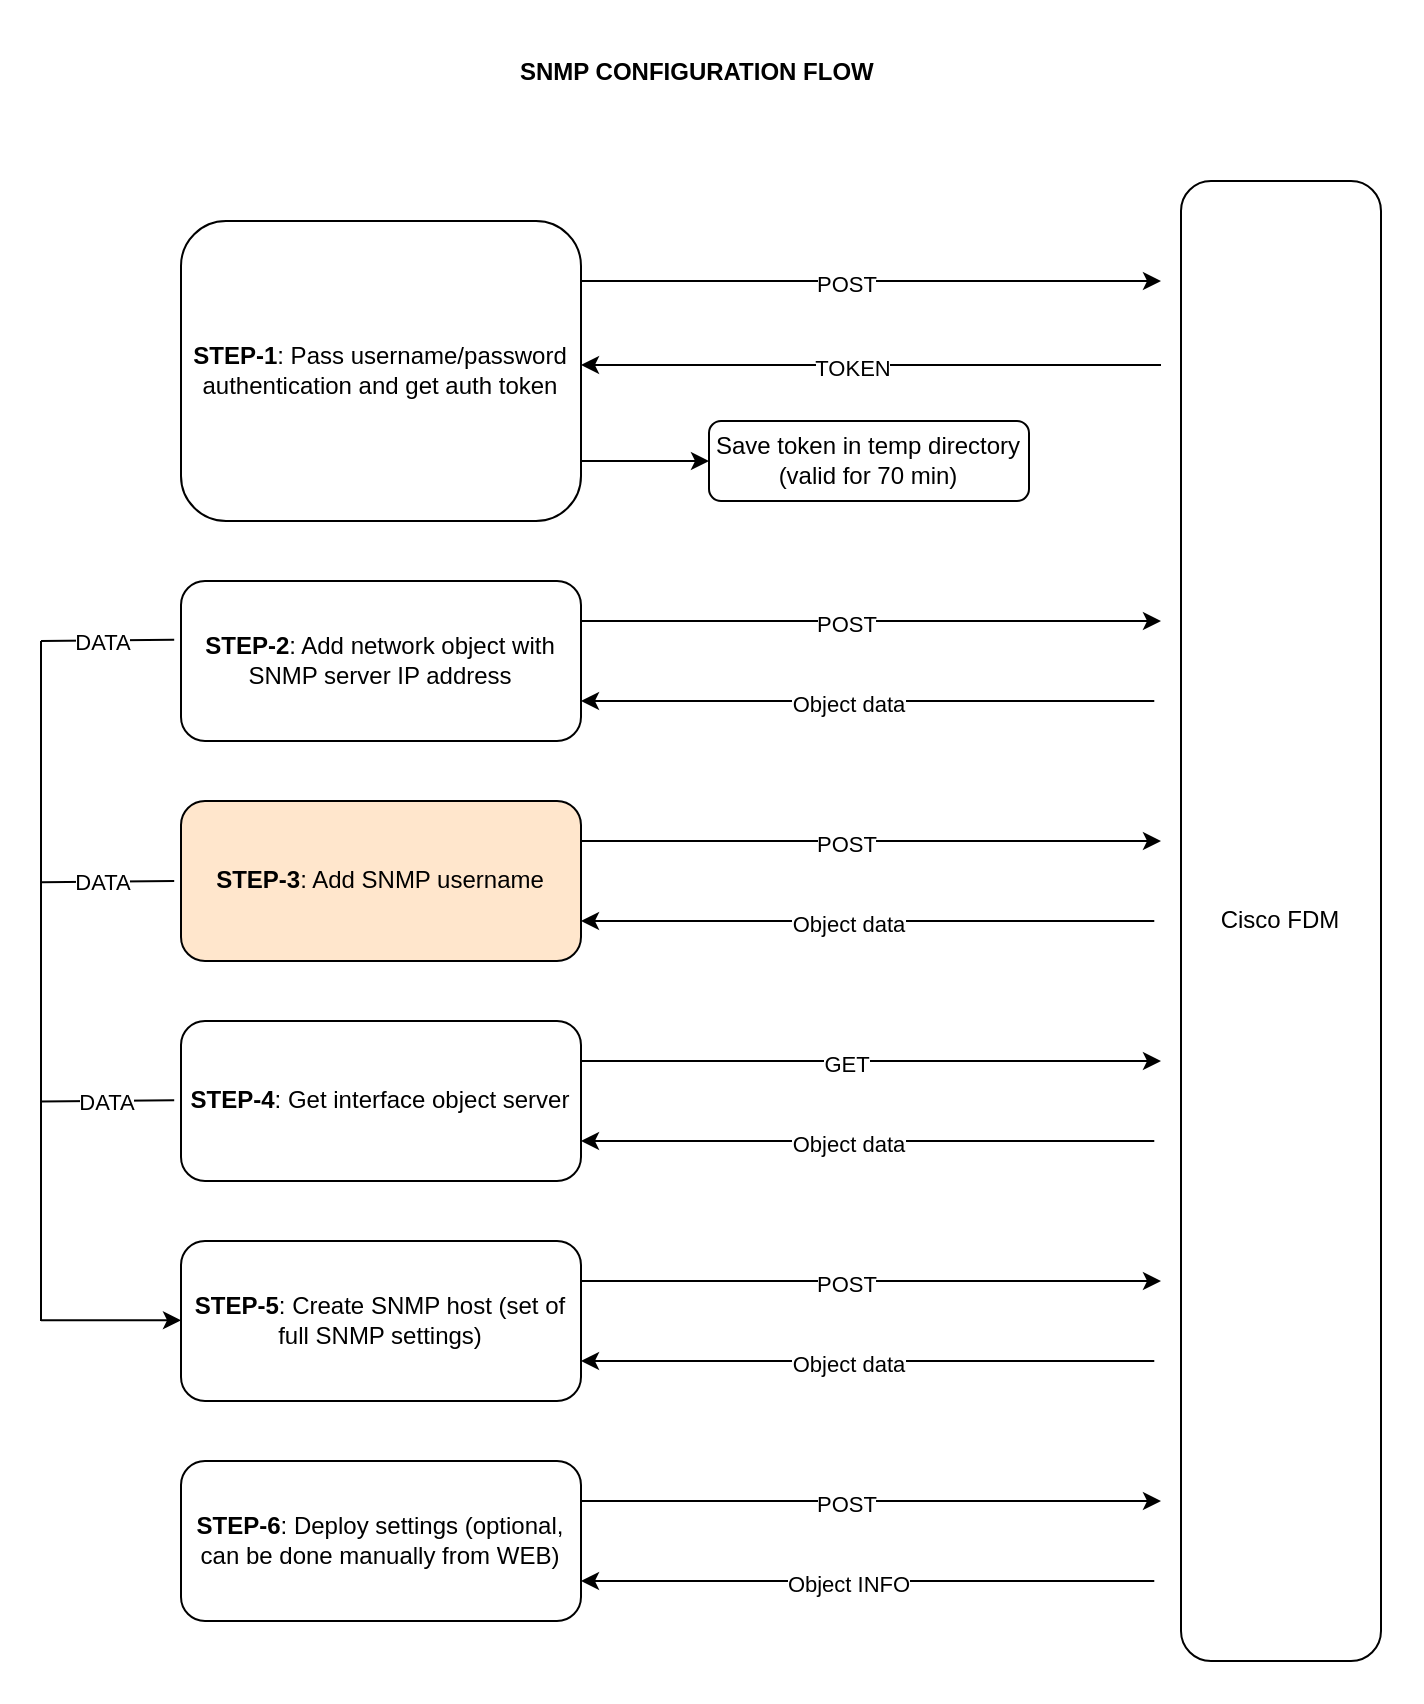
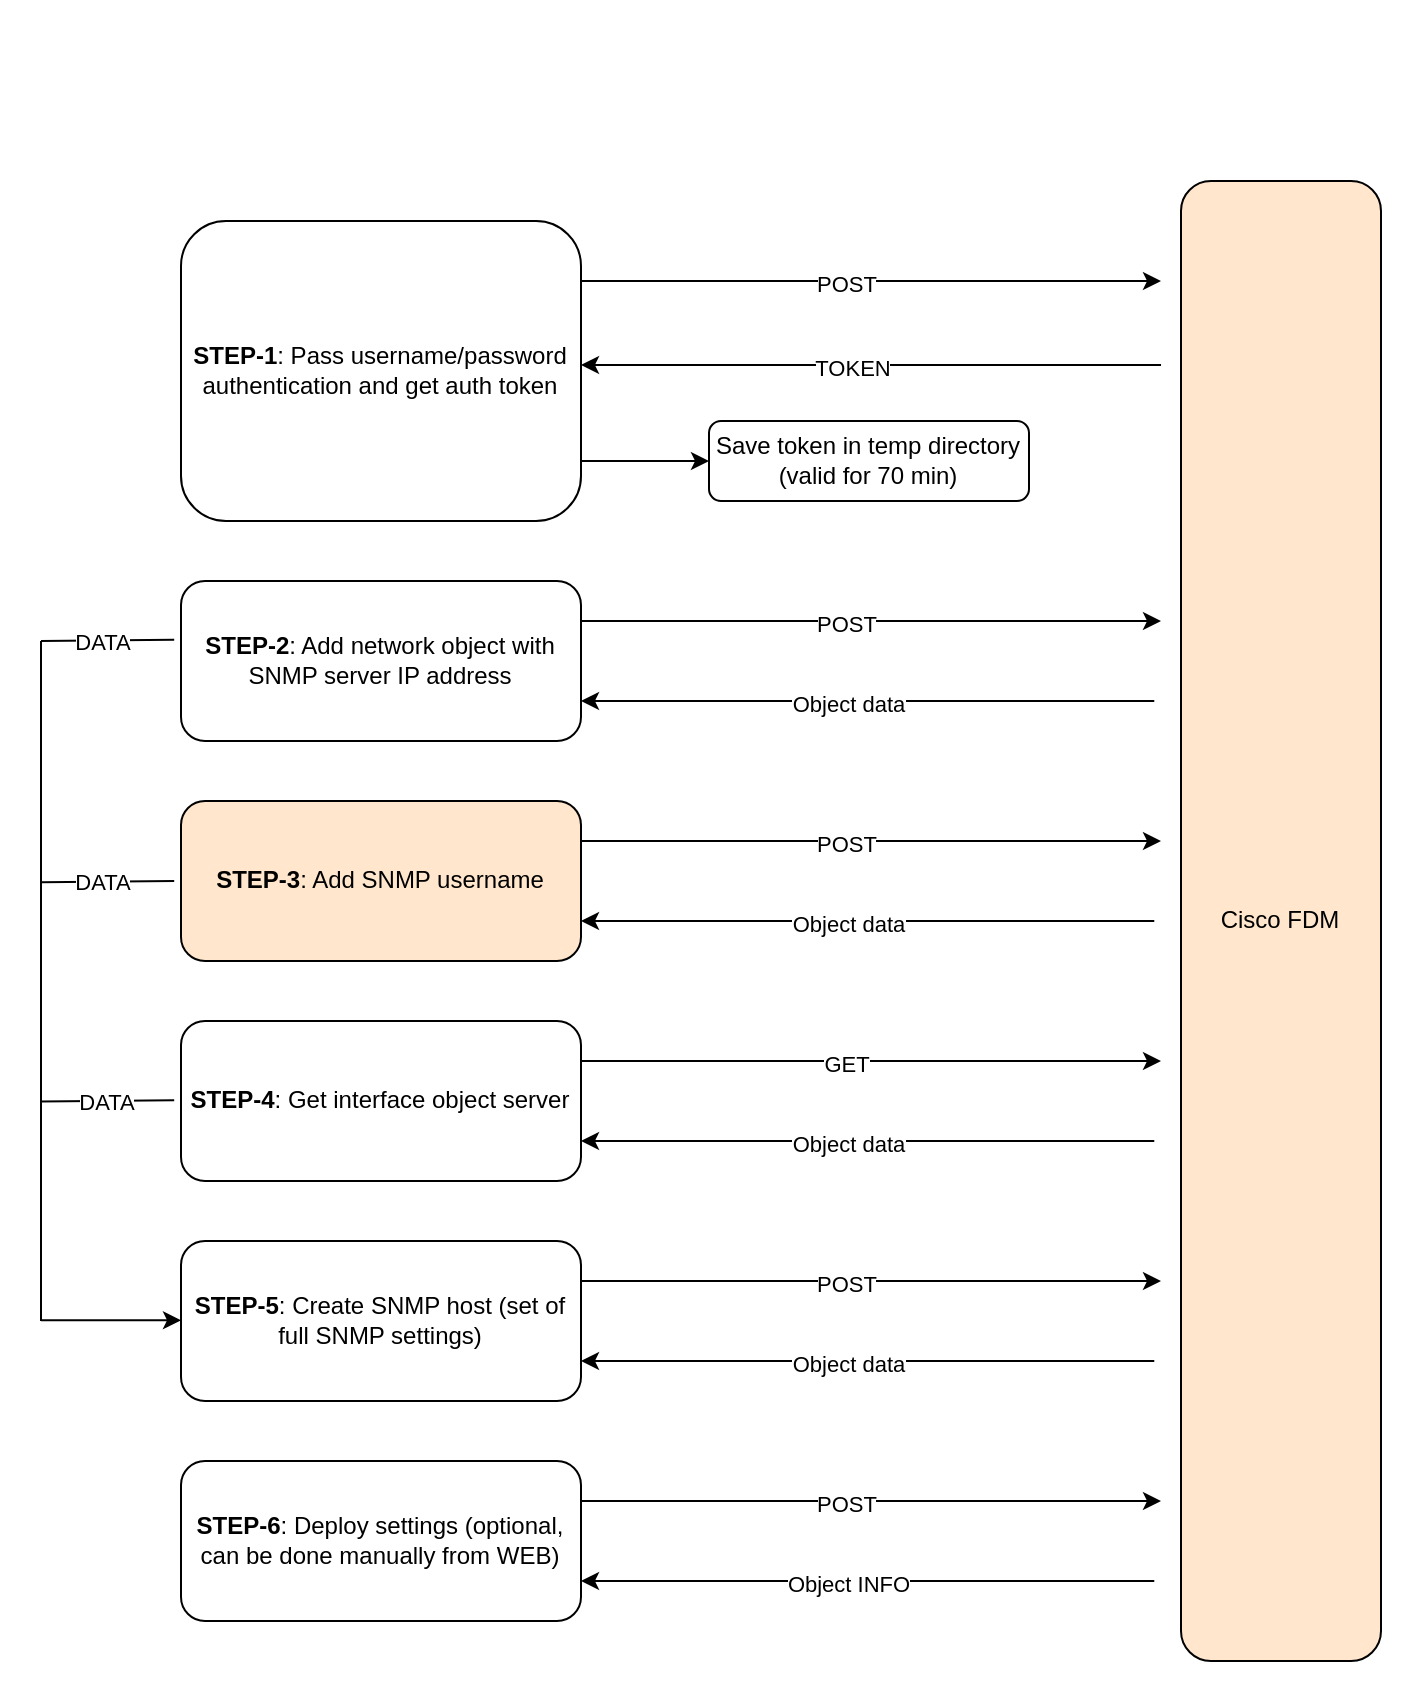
node "SNMP CONFIGURATION FLOW": removed
node "Cisco FDM": fillcolor #ffffff -> #ffe6cc
